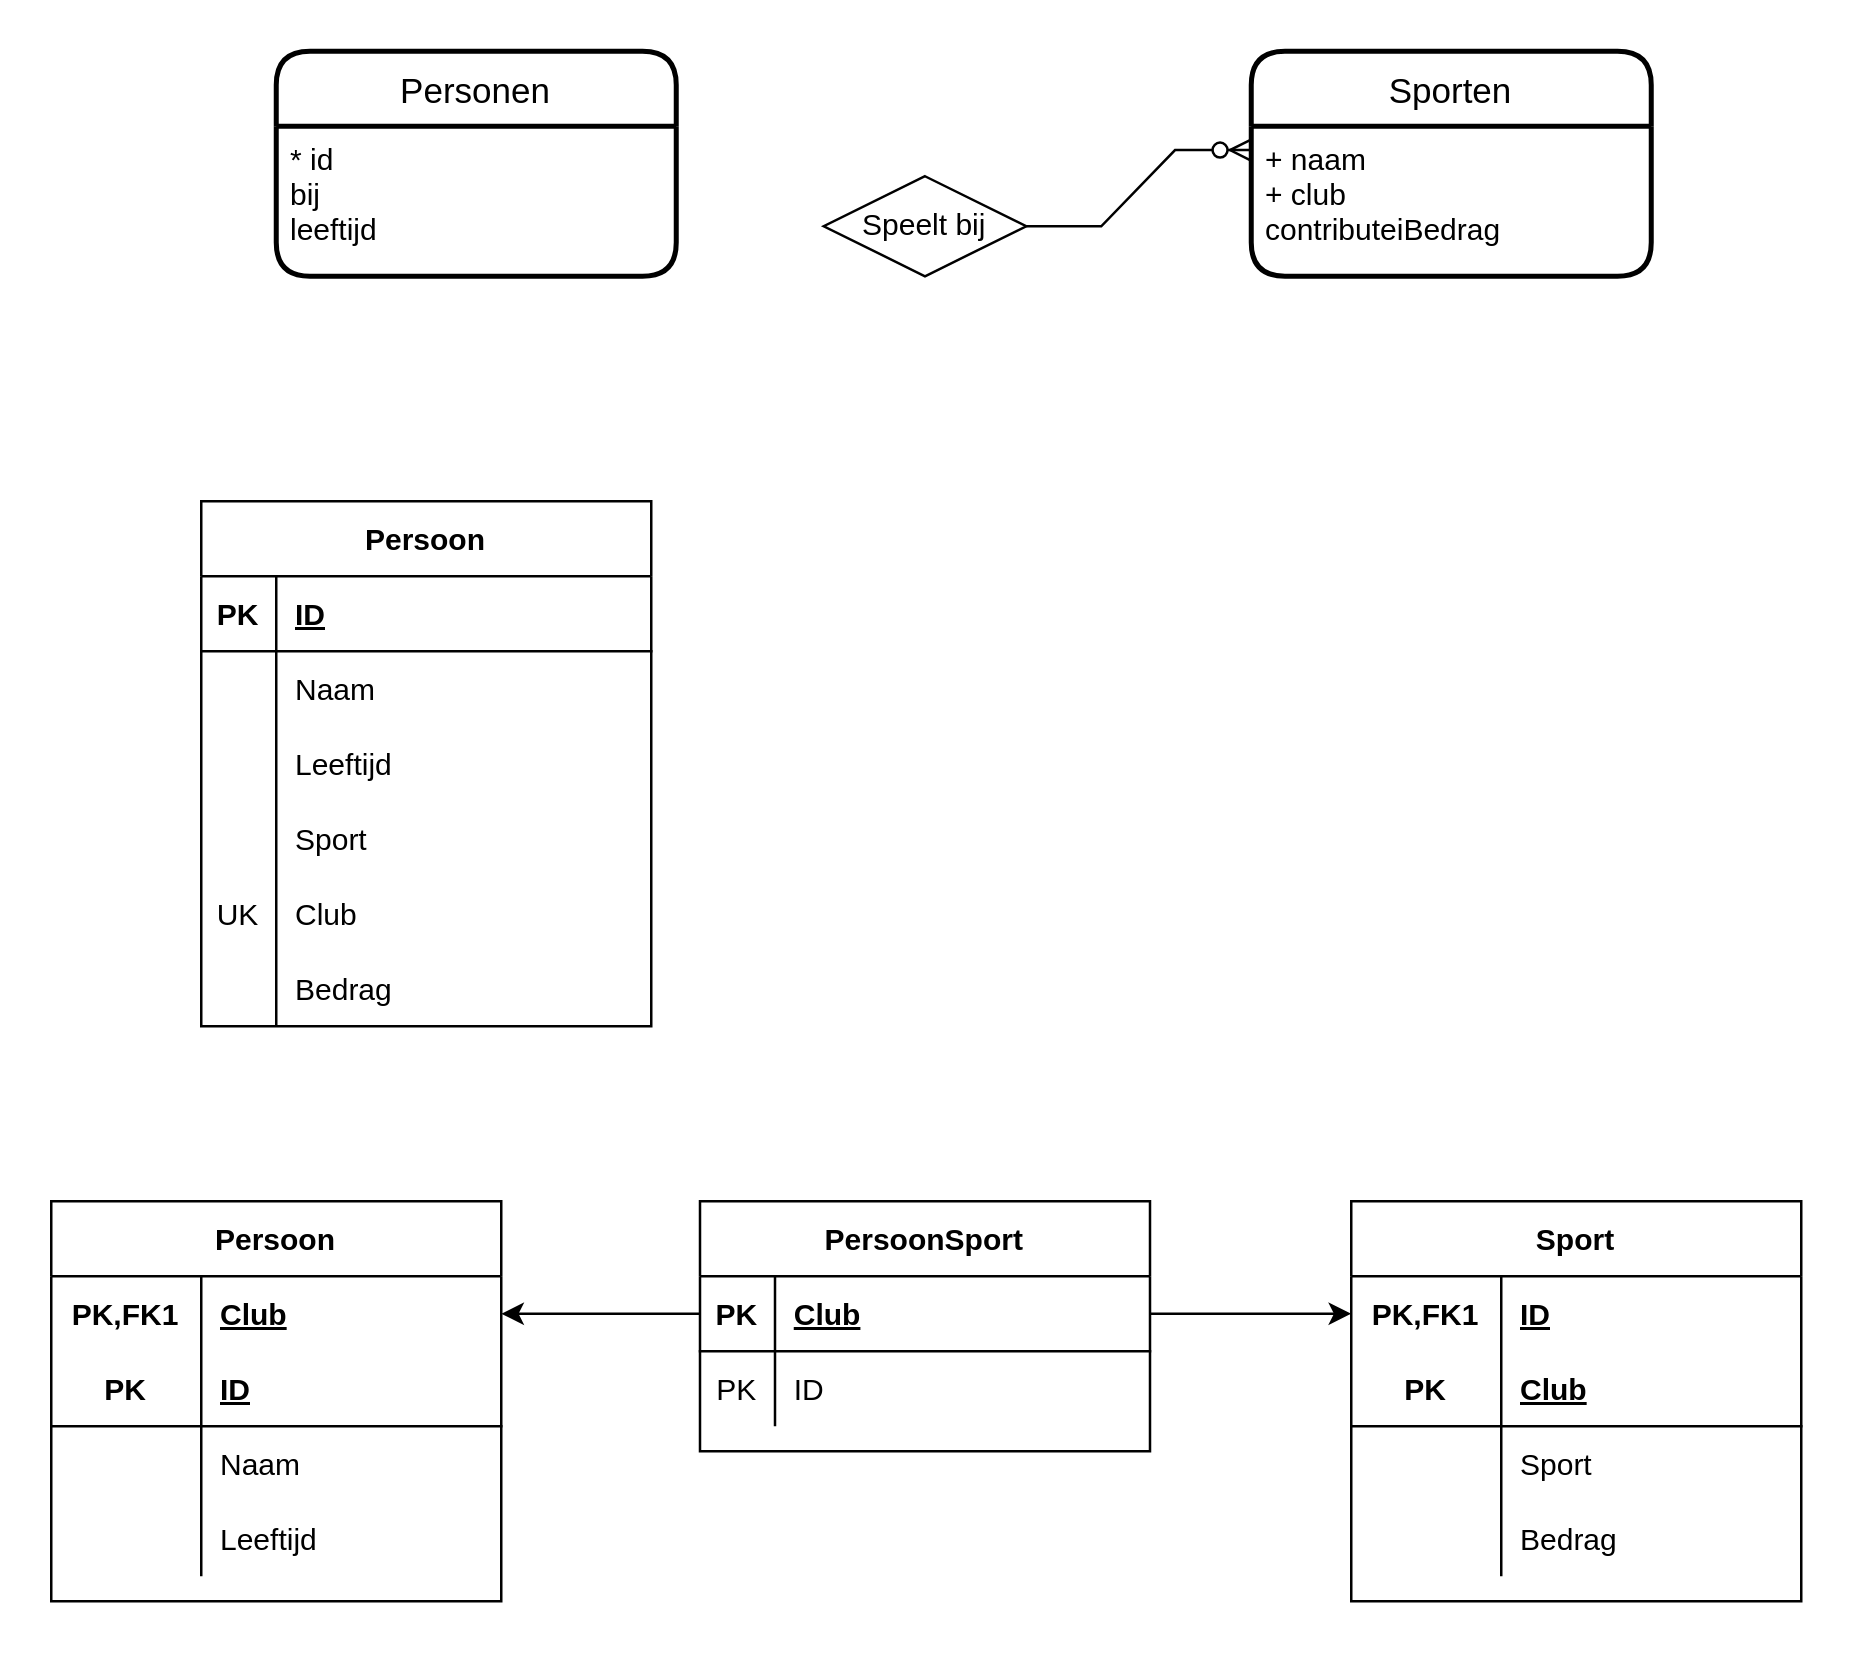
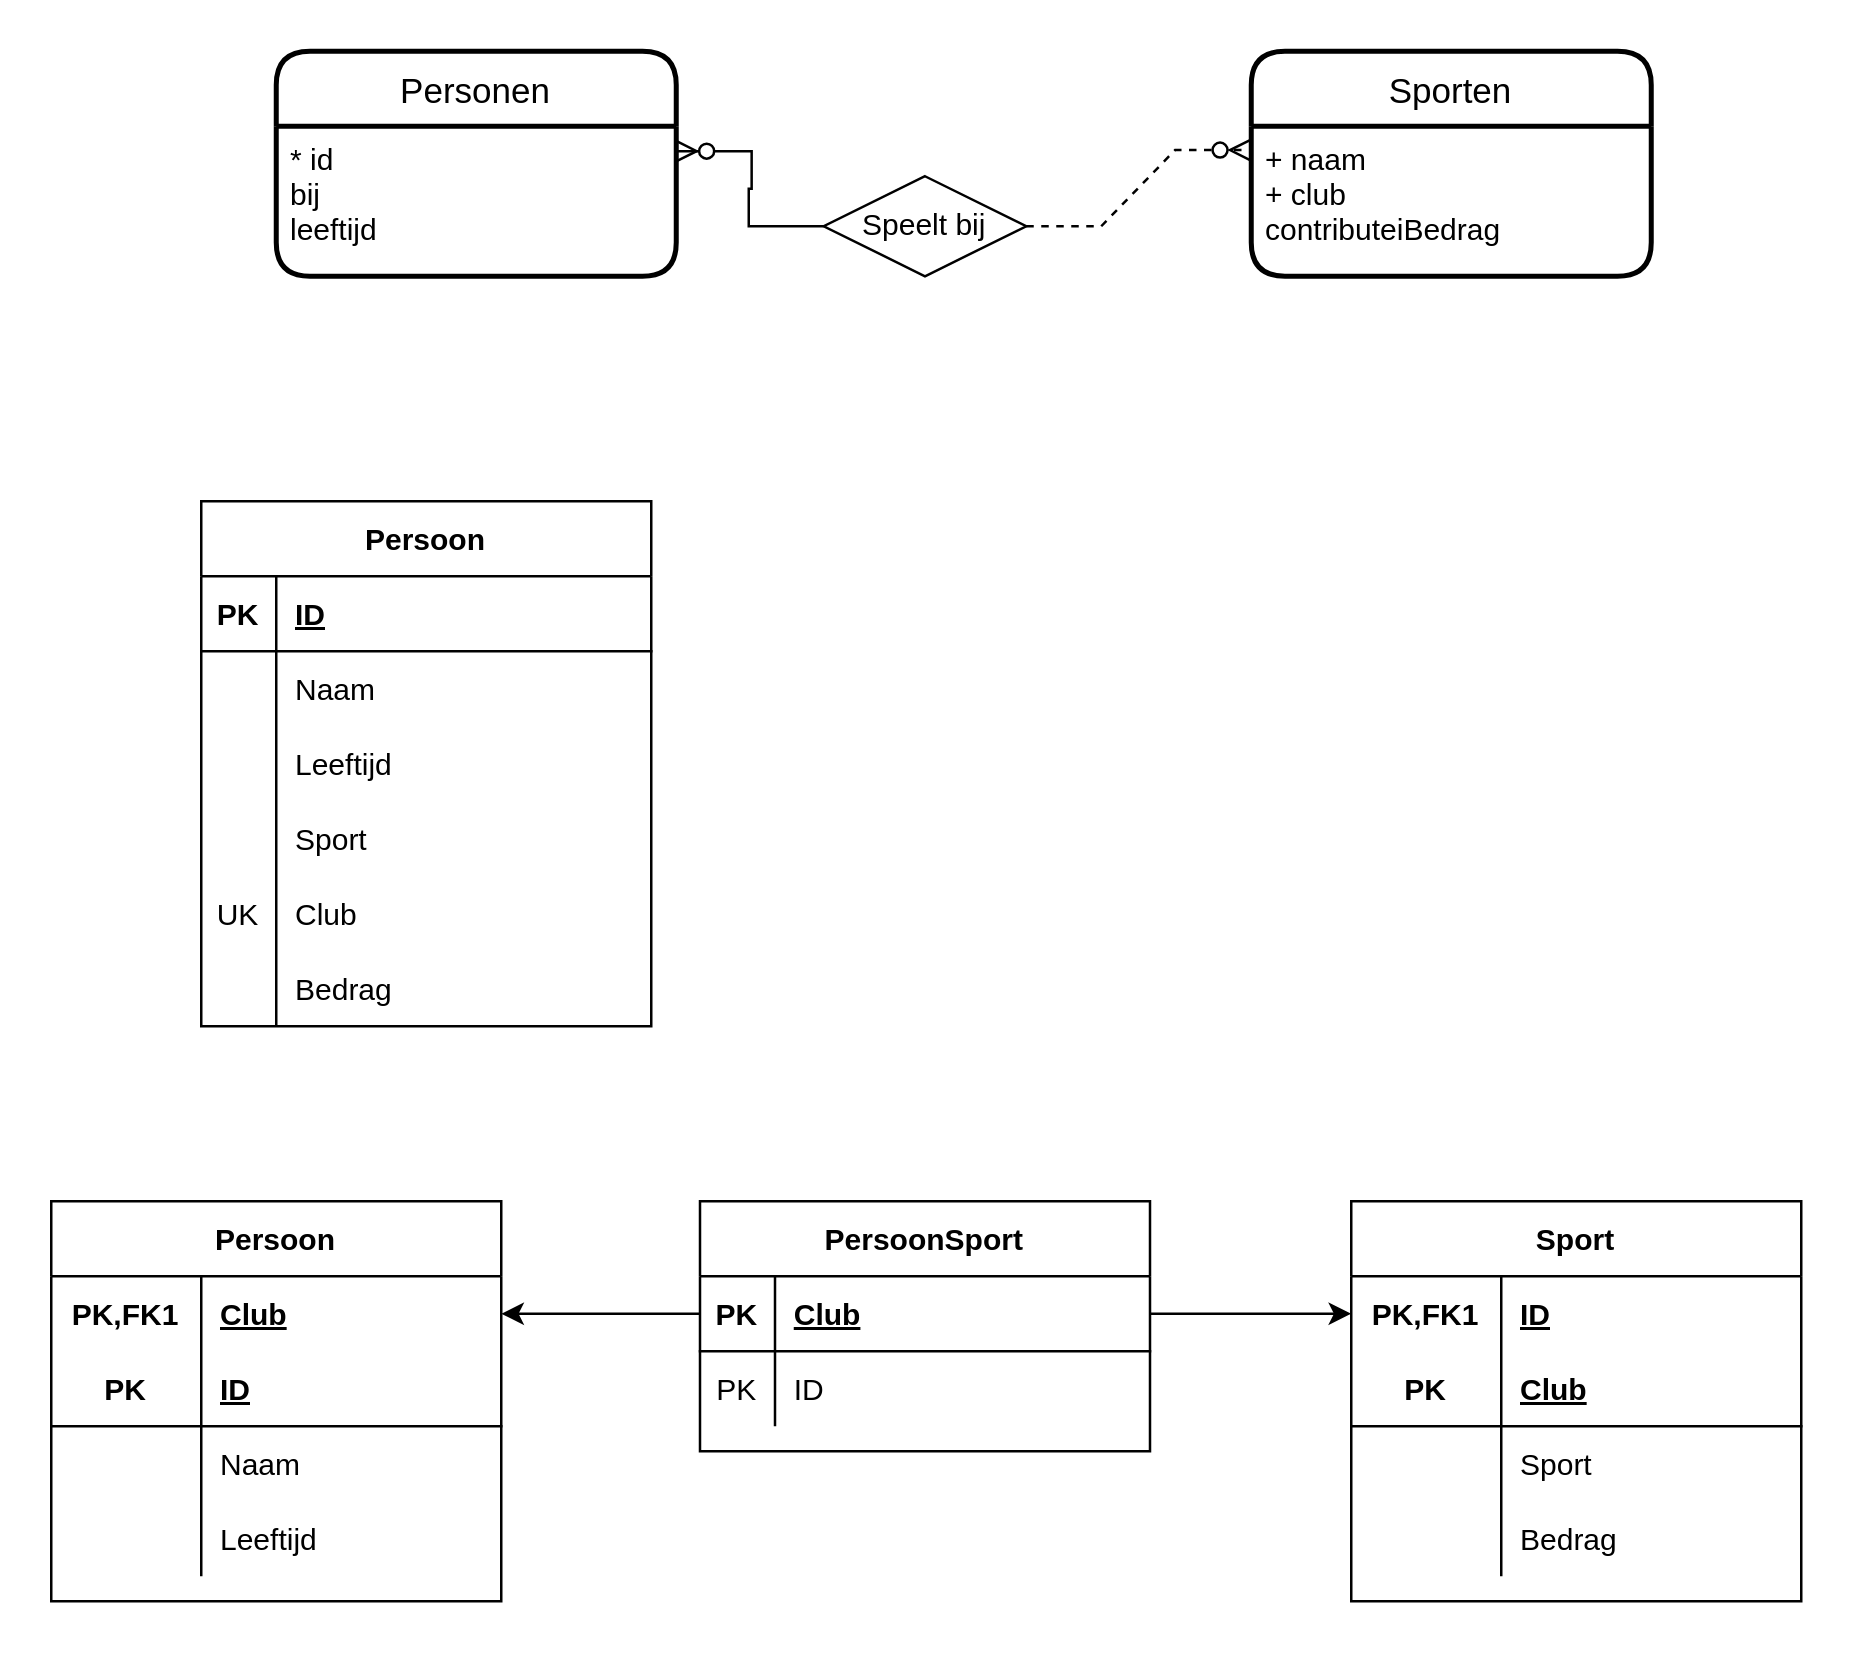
edge "Speelt bij" -> "+ naam + club contributeiBedrag": style solid -> dashed
edge "Speelt bij" -> "* id bij leeftijd": added
